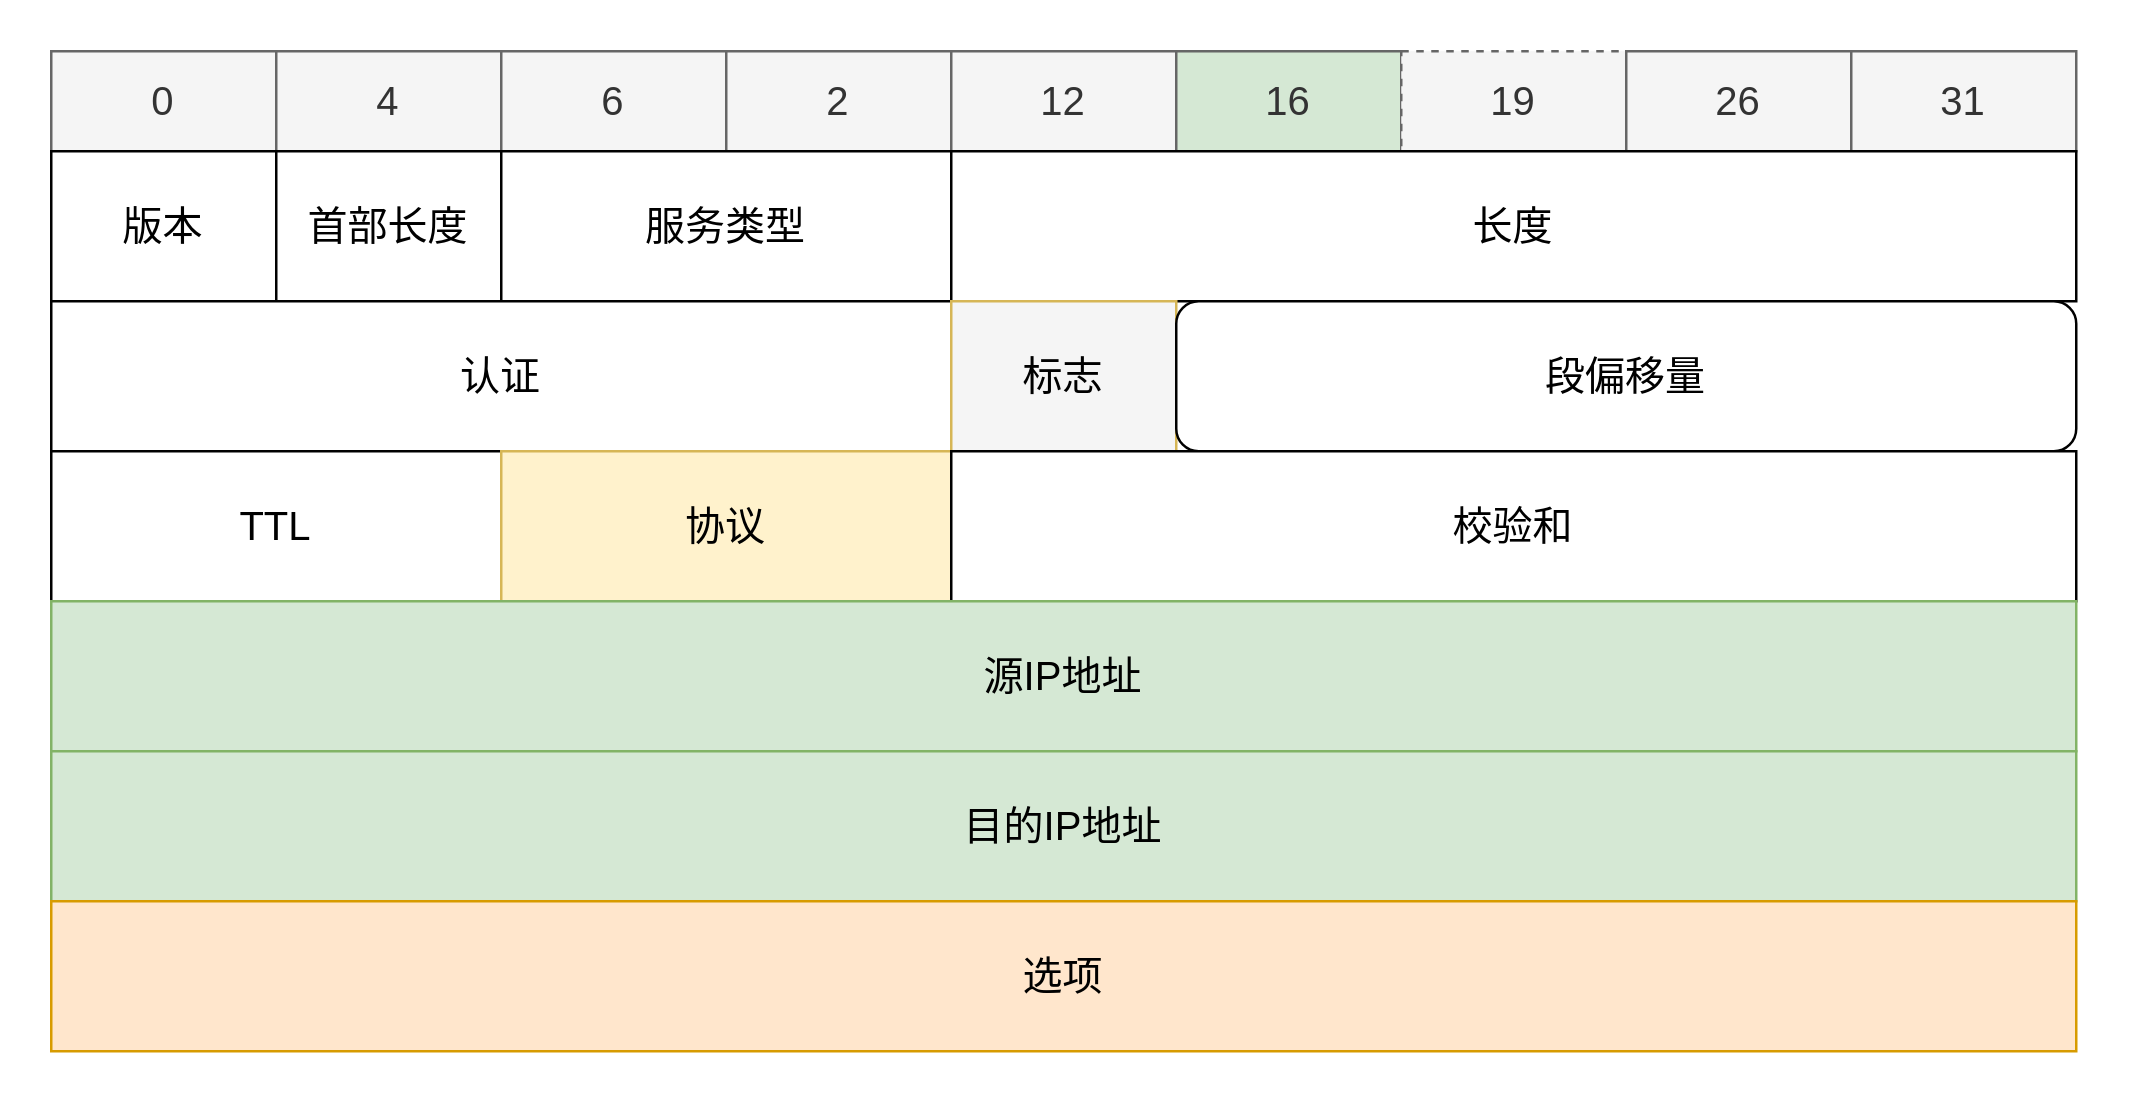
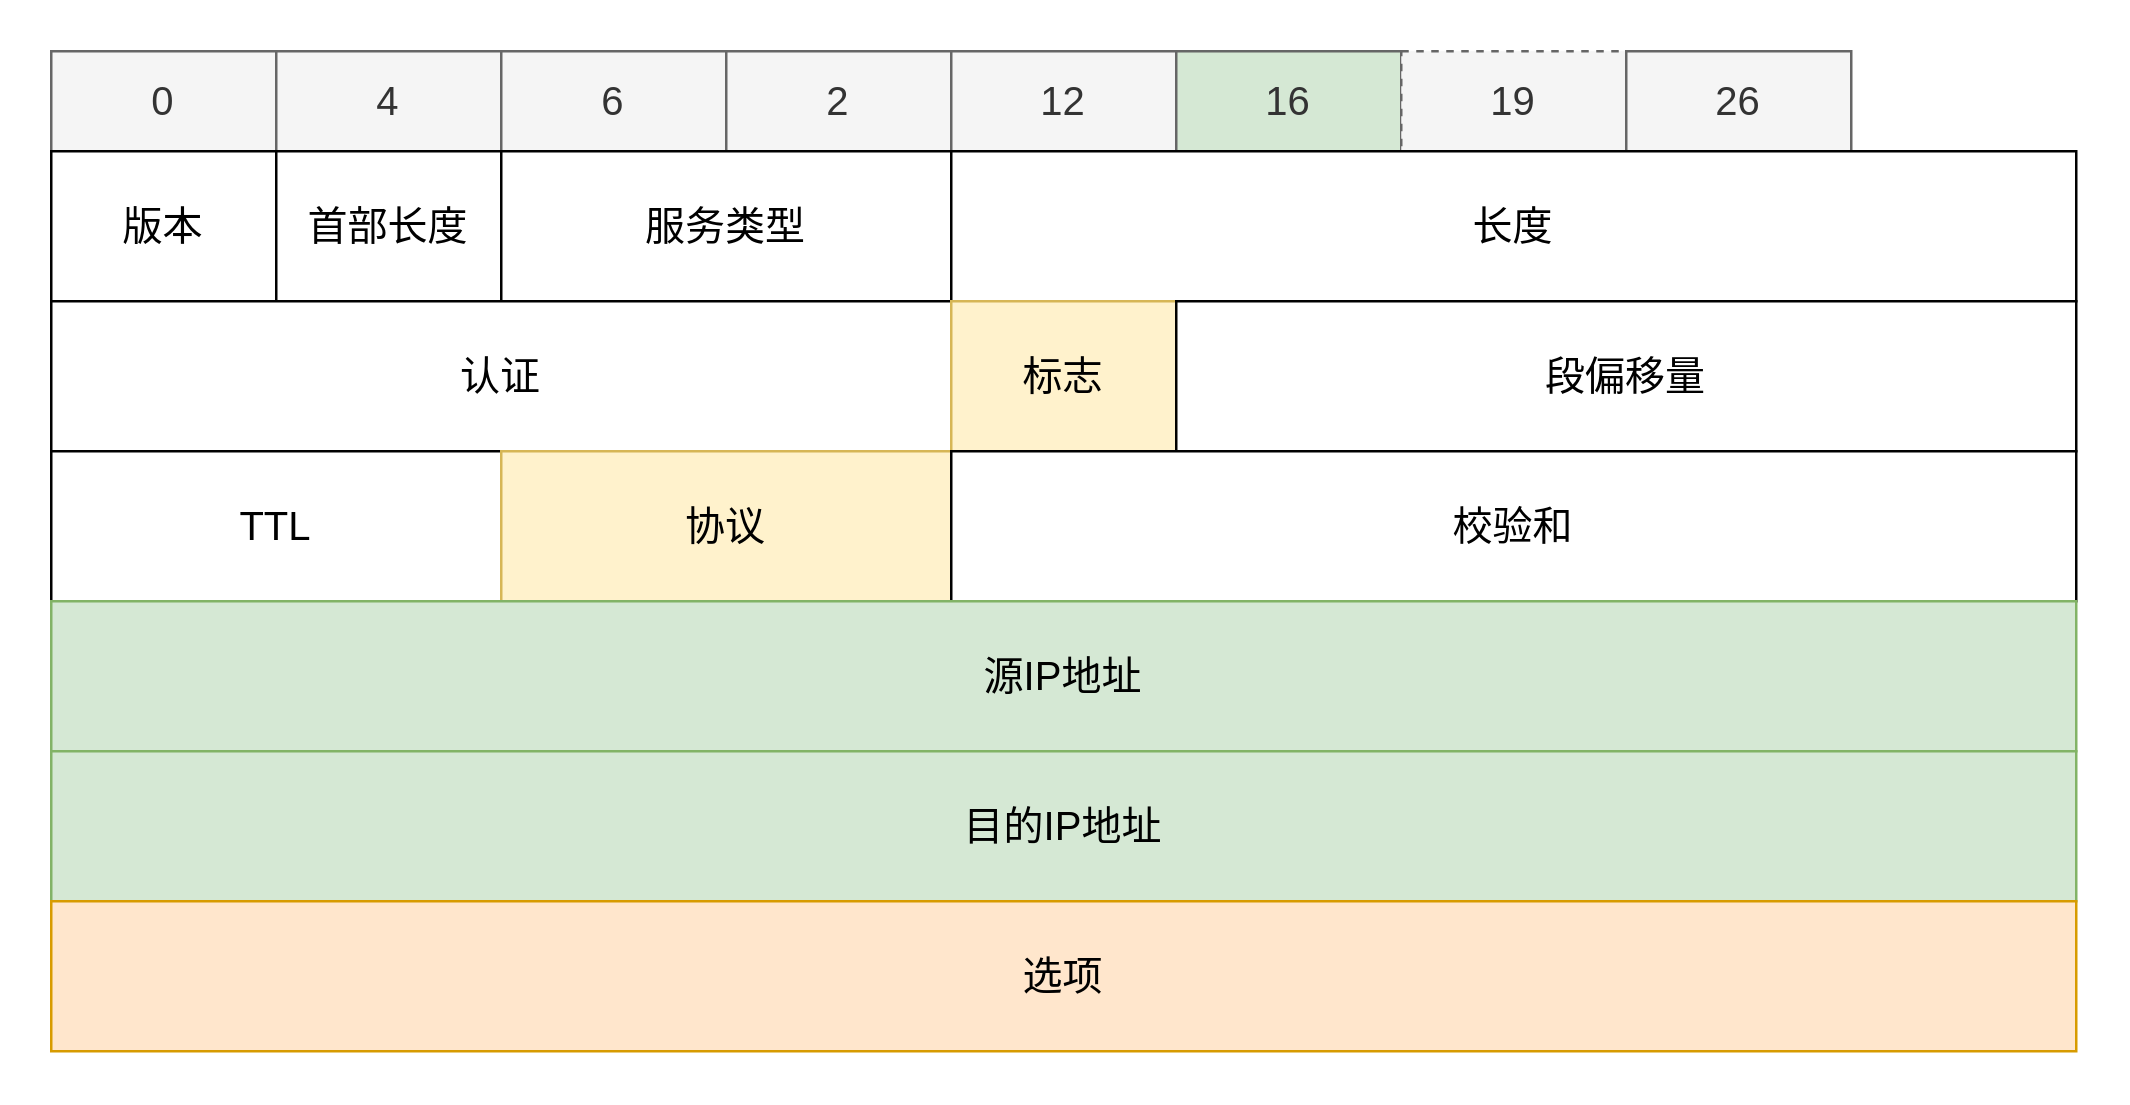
node "31": removed
node "标志": fillcolor #f5f5f5 -> #fff2cc
node "段偏移量": shape rounded rectangle -> rectangle
